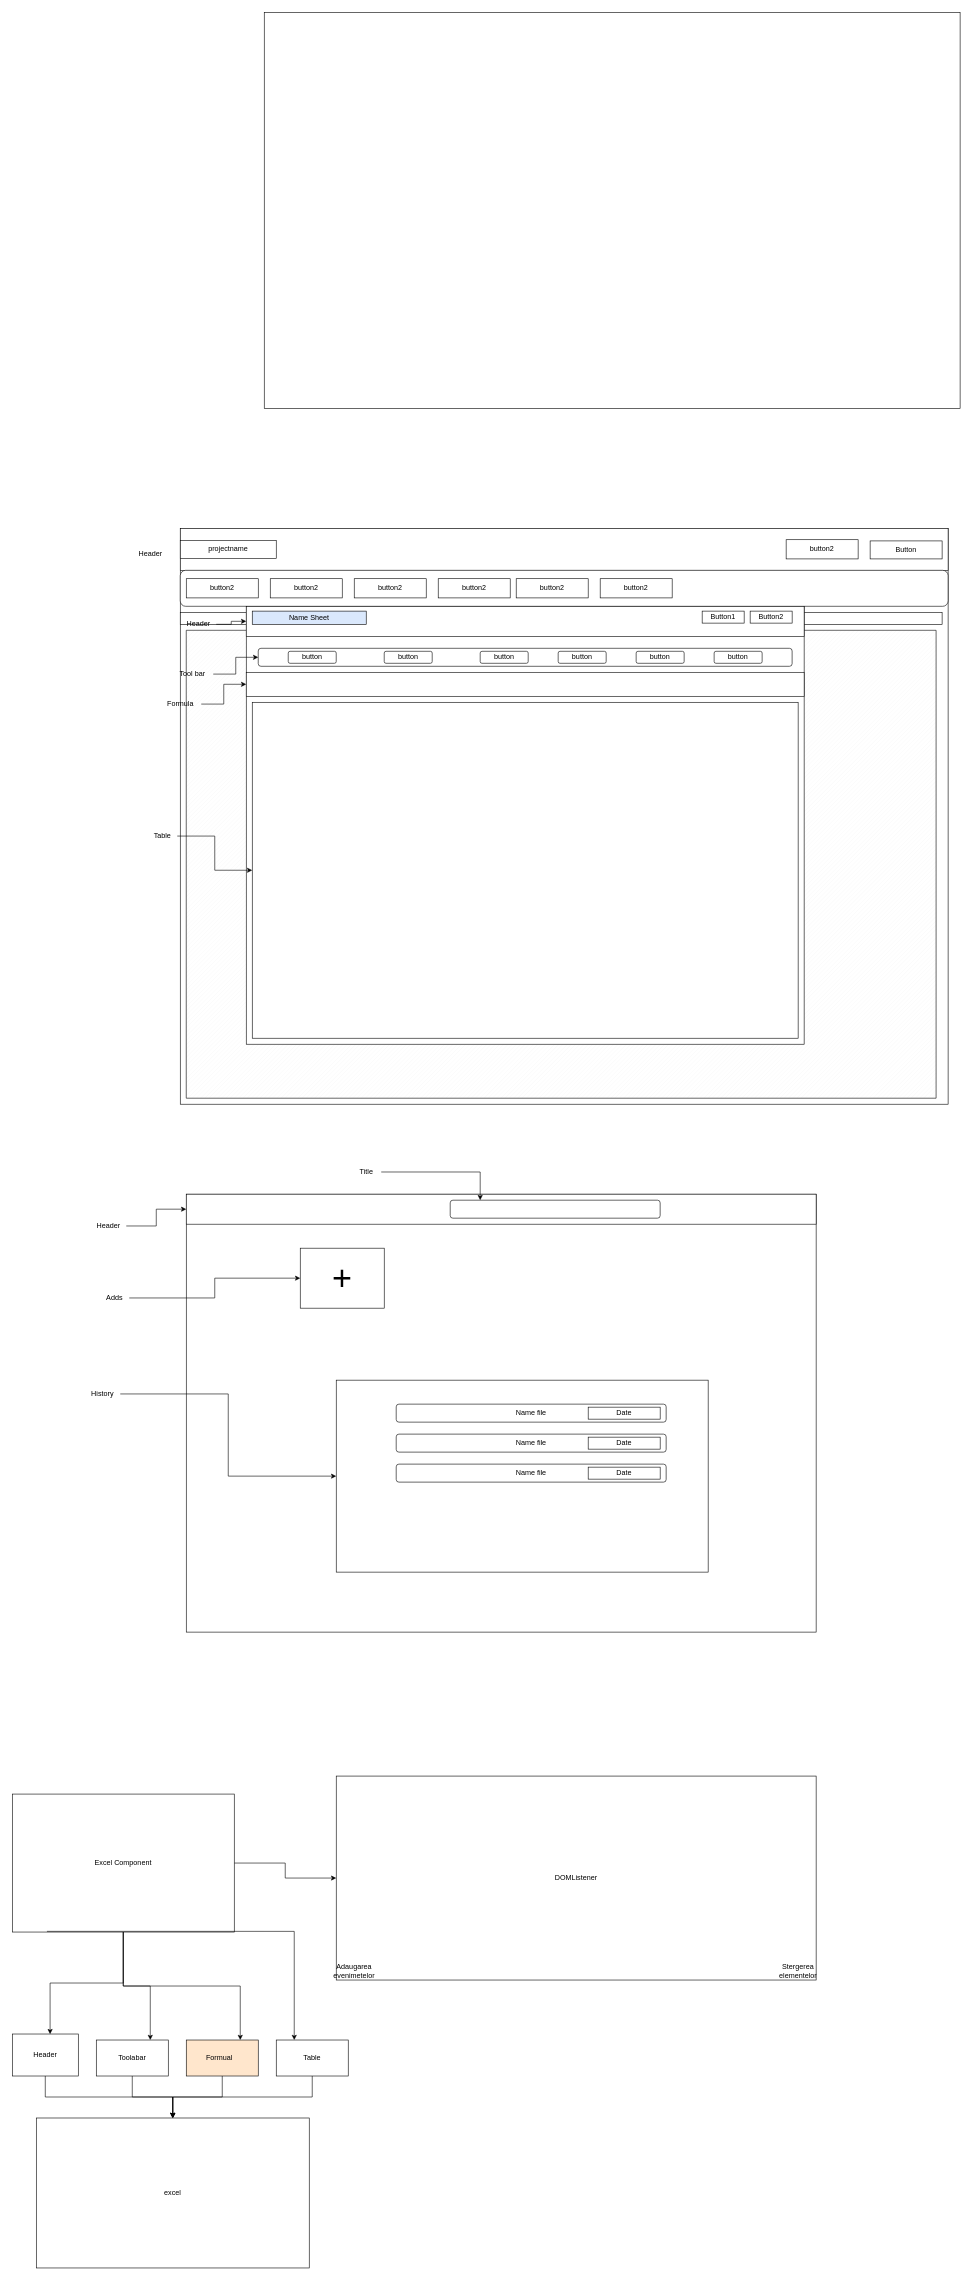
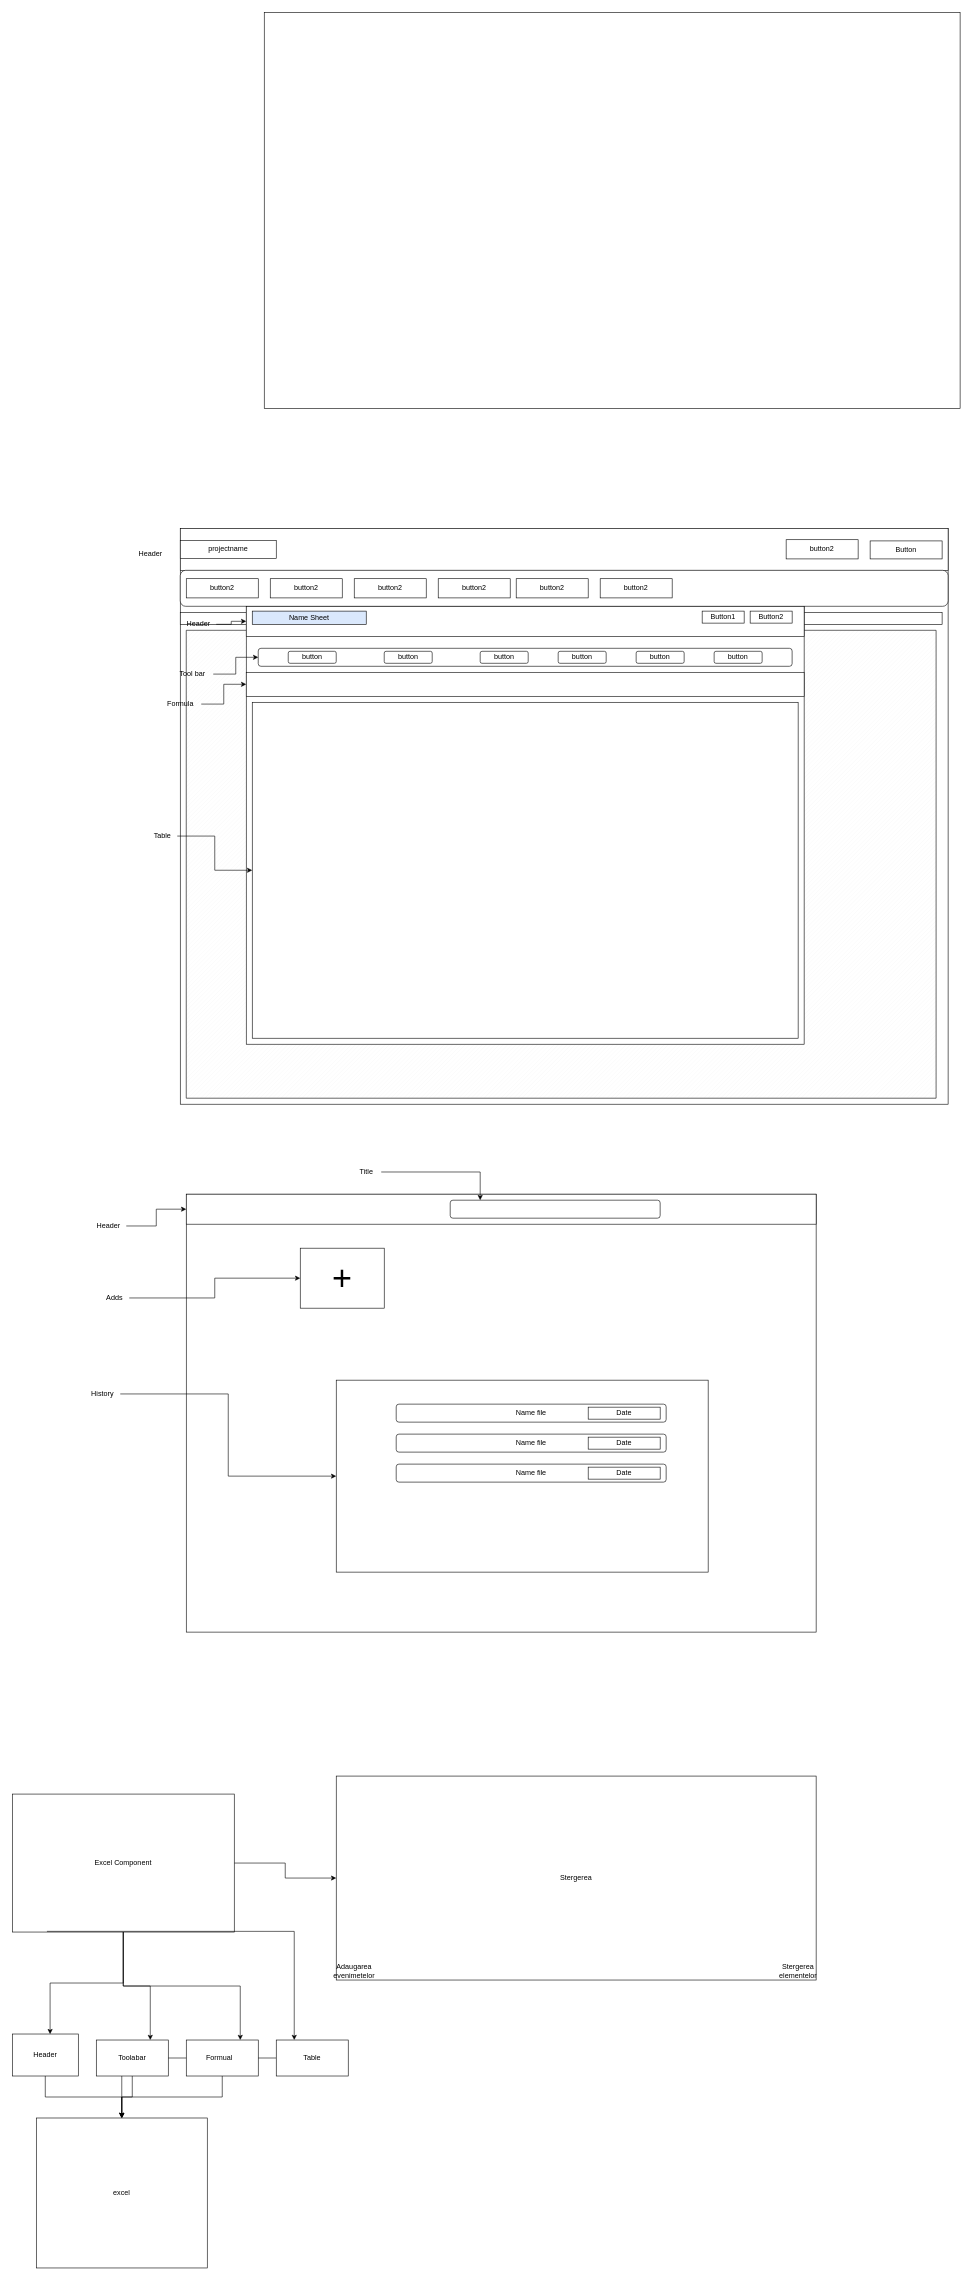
node "DOMListener": label "DOMListener" -> "Stergerea"
node "Formual": fillcolor #ffe6cc -> #ffffff
node "excel": size 273x150 -> 171x150
